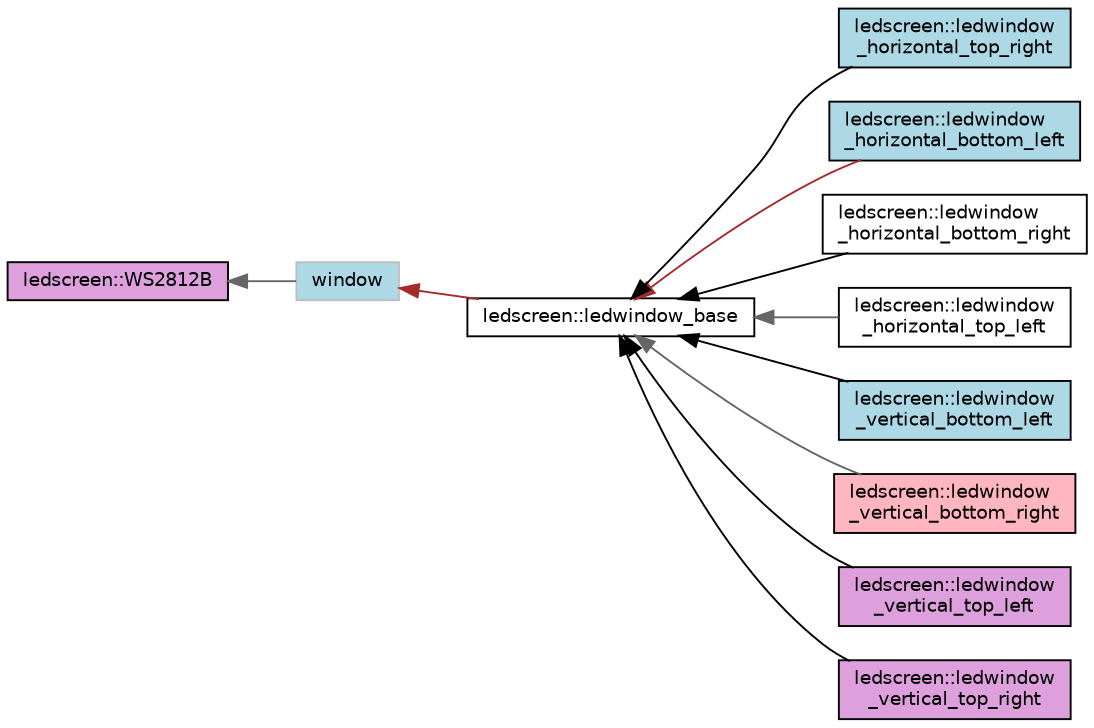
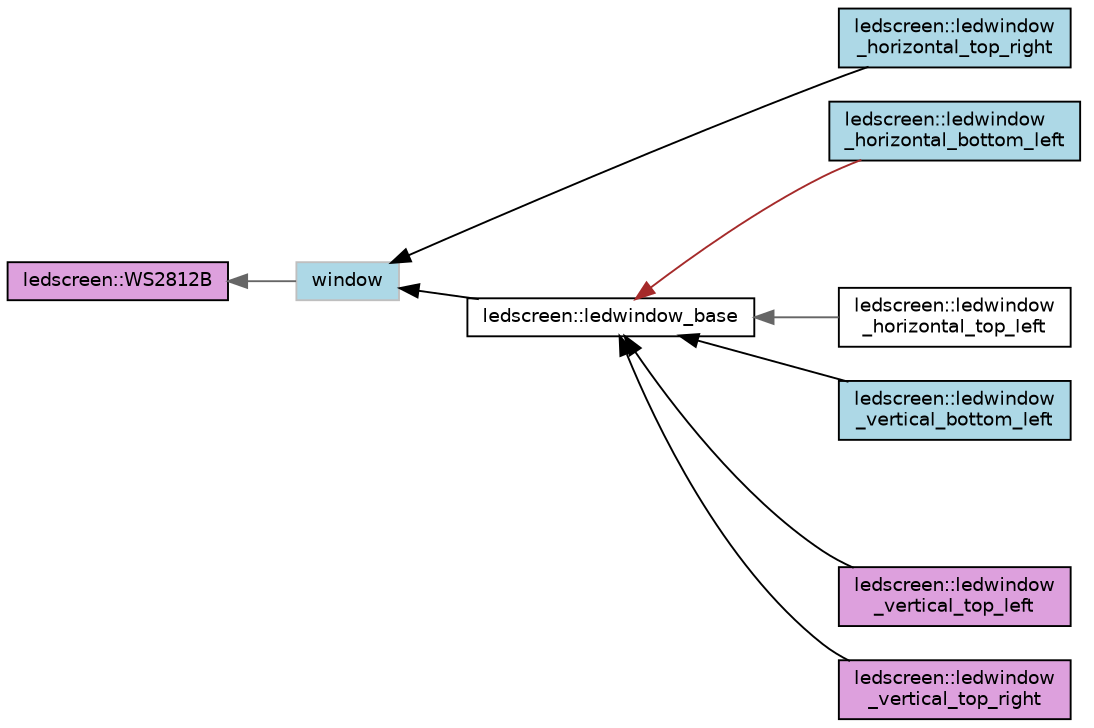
edge "ledscreen::ledwindow _horizontal_top_right" -> "ledscreen::ledwindow_base": now "ledscreen::ledwindow _horizontal_top_right" -> "window"
node "ledscreen::ledwindow _horizontal_bottom_right": removed
edge "ledscreen::ledwindow_base" -> "window": color brown -> black
node "ledscreen::ledwindow _vertical_bottom_right": removed
